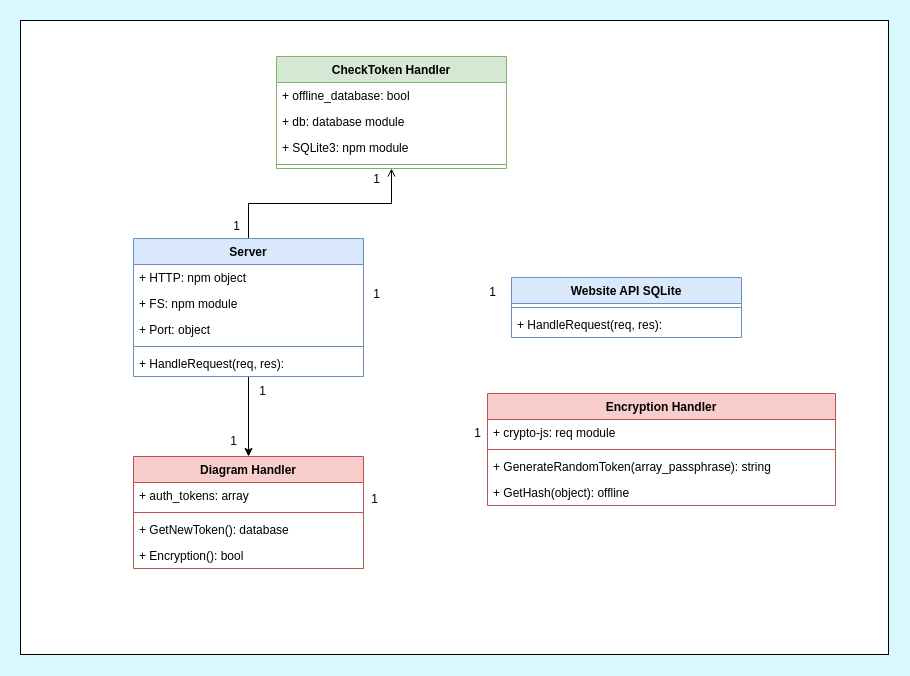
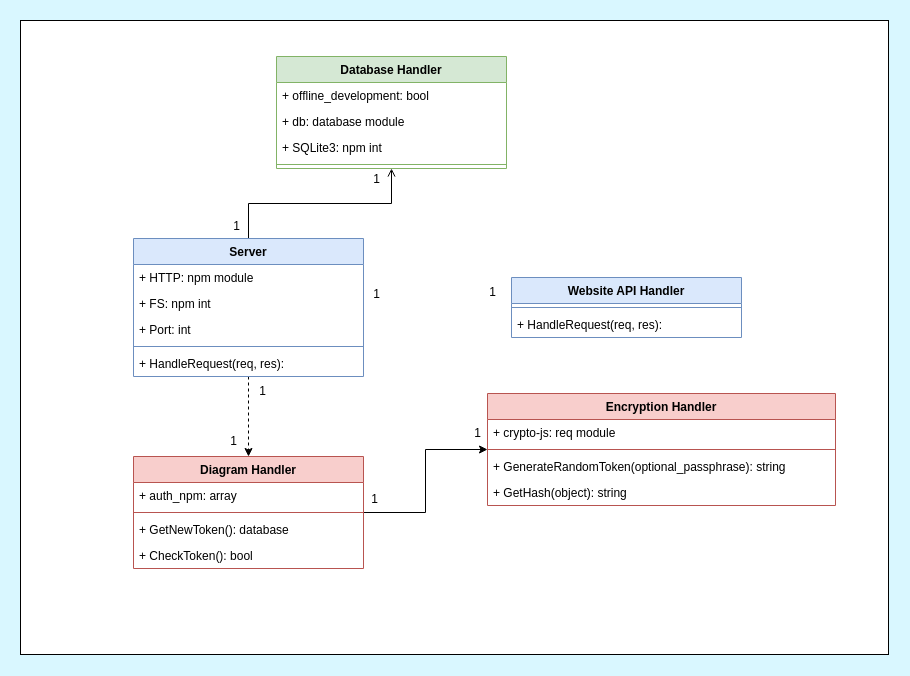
node "CheckToken Handler": label "CheckToken Handler" -> "Database Handler"
node "+ offline_database: bool": label "+ offline_database: bool" -> "+ offline_development: bool"
node "+ SQLite3: npm module": label "+ SQLite3: npm module" -> "+ SQLite3: npm int"
node "+ HTTP: npm object": label "+ HTTP: npm object" -> "+ HTTP: npm module"
node "Website API SQLite": label "Website API SQLite" -> "Website API Handler"
node "+ FS: npm module": label "+ FS: npm module" -> "+ FS: npm int"
node "+ Port: object": label "+ Port: object" -> "+ Port: int"
edge "Server" -> "Diagram Handler": style solid -> dashed
node "+ GenerateRandomToken(array_passphrase): string": label "+ GenerateRandomToken(array_passphrase): string" -> "+ GenerateRandomToken(optional_passphrase): string"
edge "Diagram Handler" -> "Encryption Handler": added
node "+ GetHash(object): offline": label "+ GetHash(object): offline" -> "+ GetHash(object): string"
node "+ auth_tokens: array": label "+ auth_tokens: array" -> "+ auth_npm: array"
node "+ Encryption(): bool": label "+ Encryption(): bool" -> "+ CheckToken(): bool"
